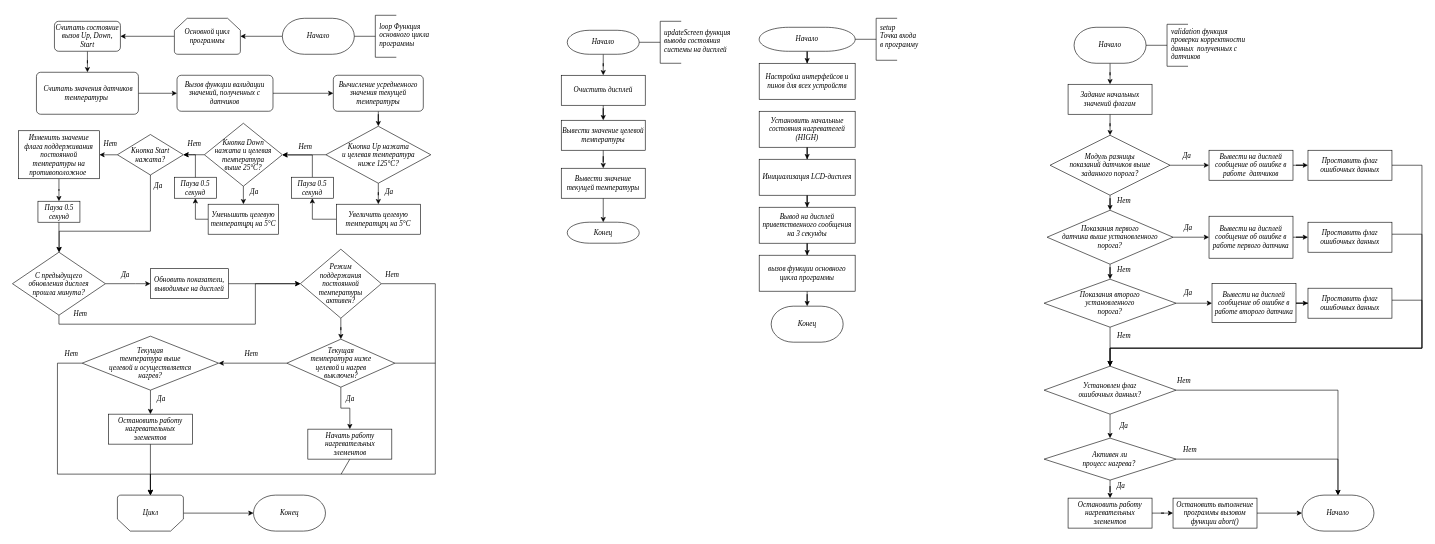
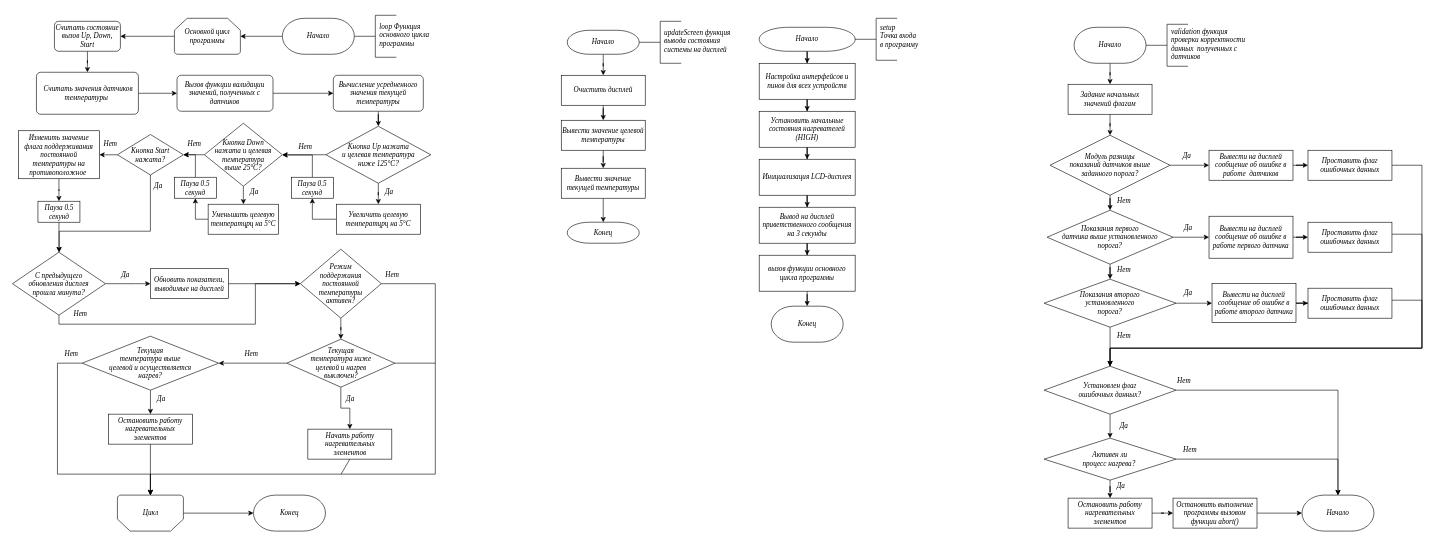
edge "Настройка интерфейсов и пинов для всех устройств" -> "Установить начальные состояния нагревателей (HIGH)": added
